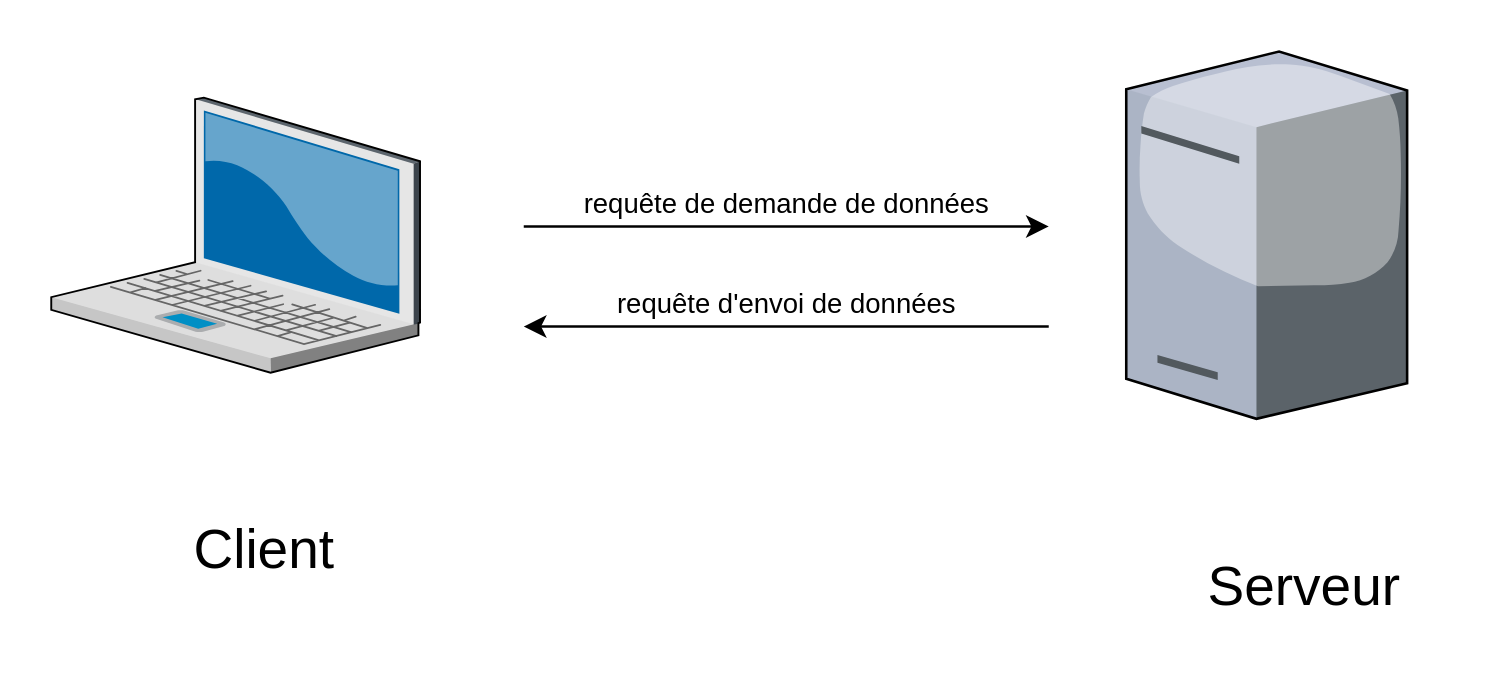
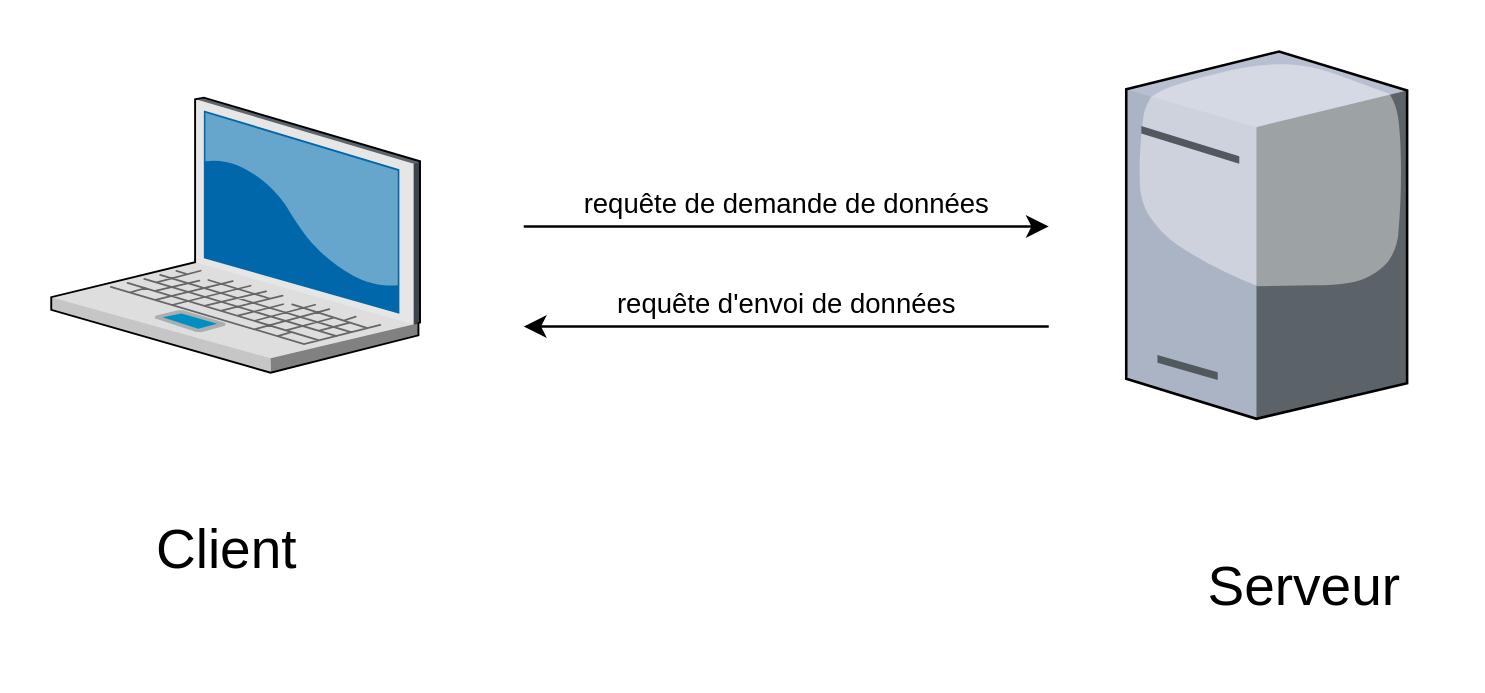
node "Client": moved (264, 551) -> (226, 551)
